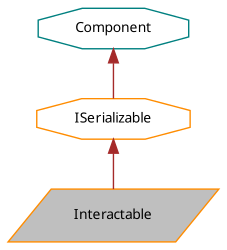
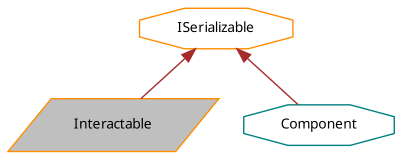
edge "ISerializable" -> "Component": reversed
